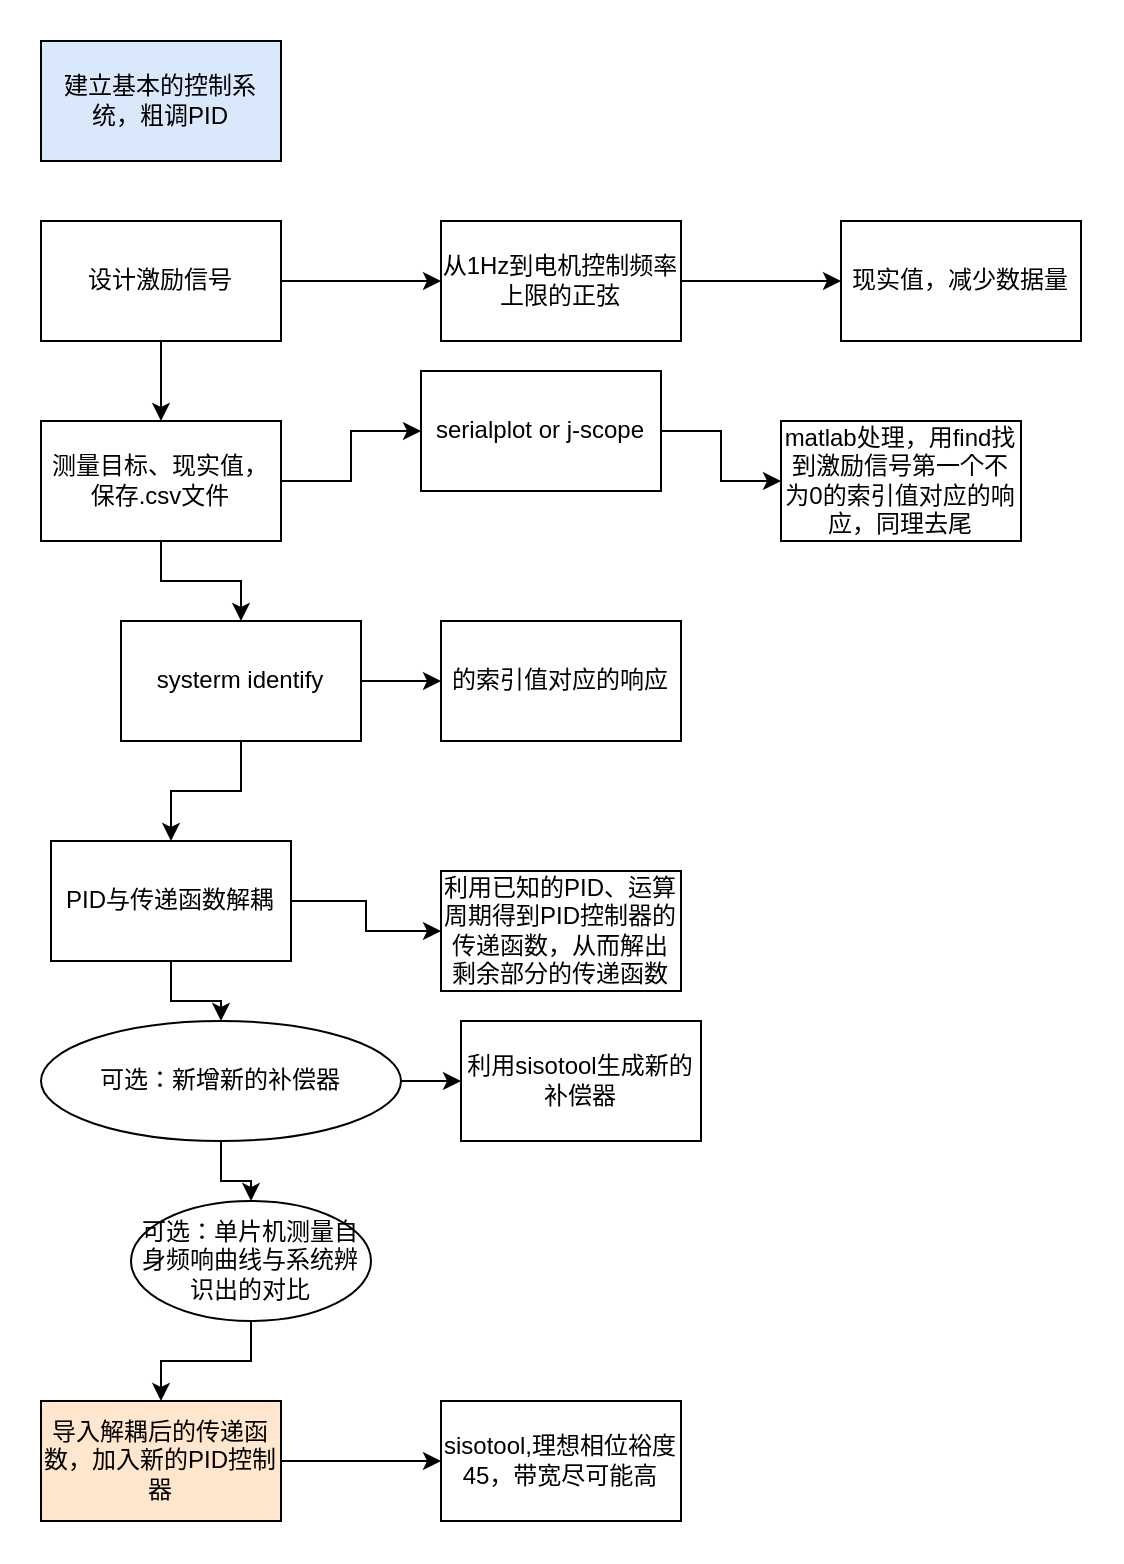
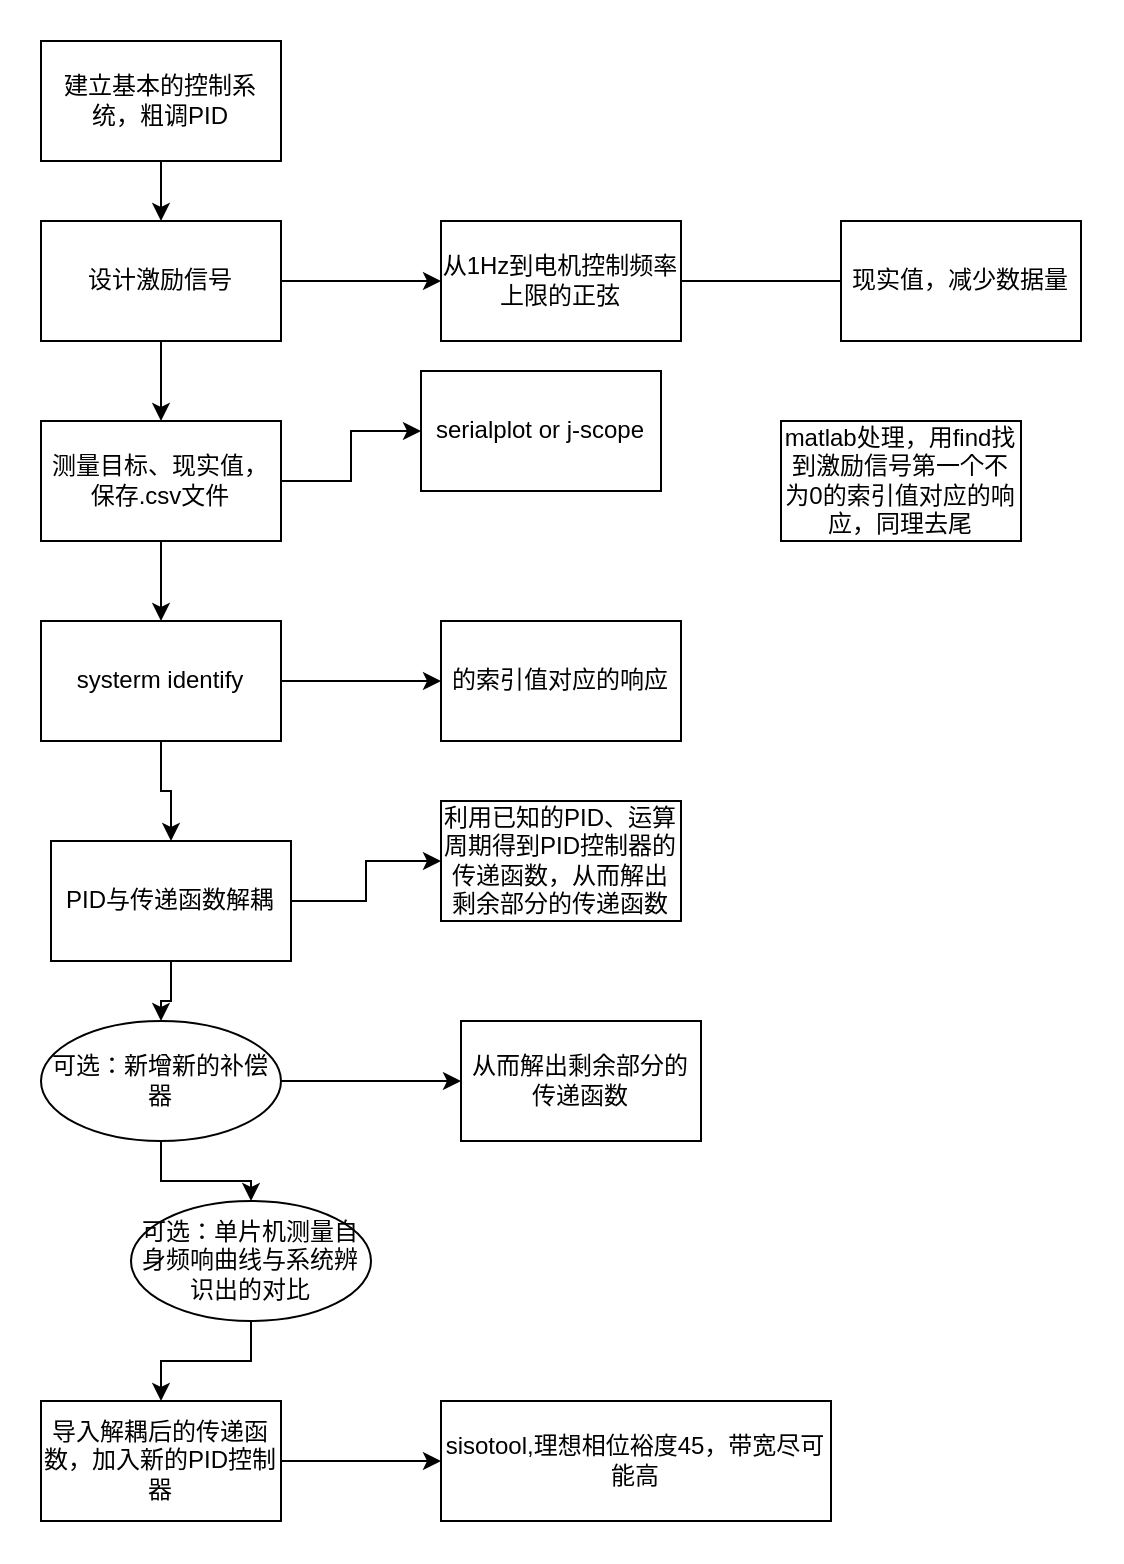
node "建立基本的控制系统，粗调PID": fillcolor #dae8fc -> #ffffff
edge "建立基本的控制系统，粗调PID" -> "设计激励信号": added
edge "从1Hz到电机控制频率上限的正弦" -> "现实值，减少数据量": arrowhead classic -> none
edge "serialplot or j-scope" -> "matlab处理，用find找到激励信号第一个不为0的索引值对应的响应，同理去尾": removed
node "systerm identify": moved (241, 681) -> (161, 681)
node "利用已知的PID、运算周期得到PID控制器的传递函数，从而解出剩余部分的传递函数": moved (561, 931) -> (561, 861)
node "可选：新增新的补偿器": size 360x120 -> 240x120
node "利用sisotool生成新的补偿器": label "利用sisotool生成新的补偿器" -> "从而解出剩余部分的传递函数"
node "导入解耦后的传递函数，加入新的PID控制器": fillcolor #ffe6cc -> #ffffff
node "sisotool,理想相位裕度45，带宽尽可能高": size 240x120 -> 390x120
